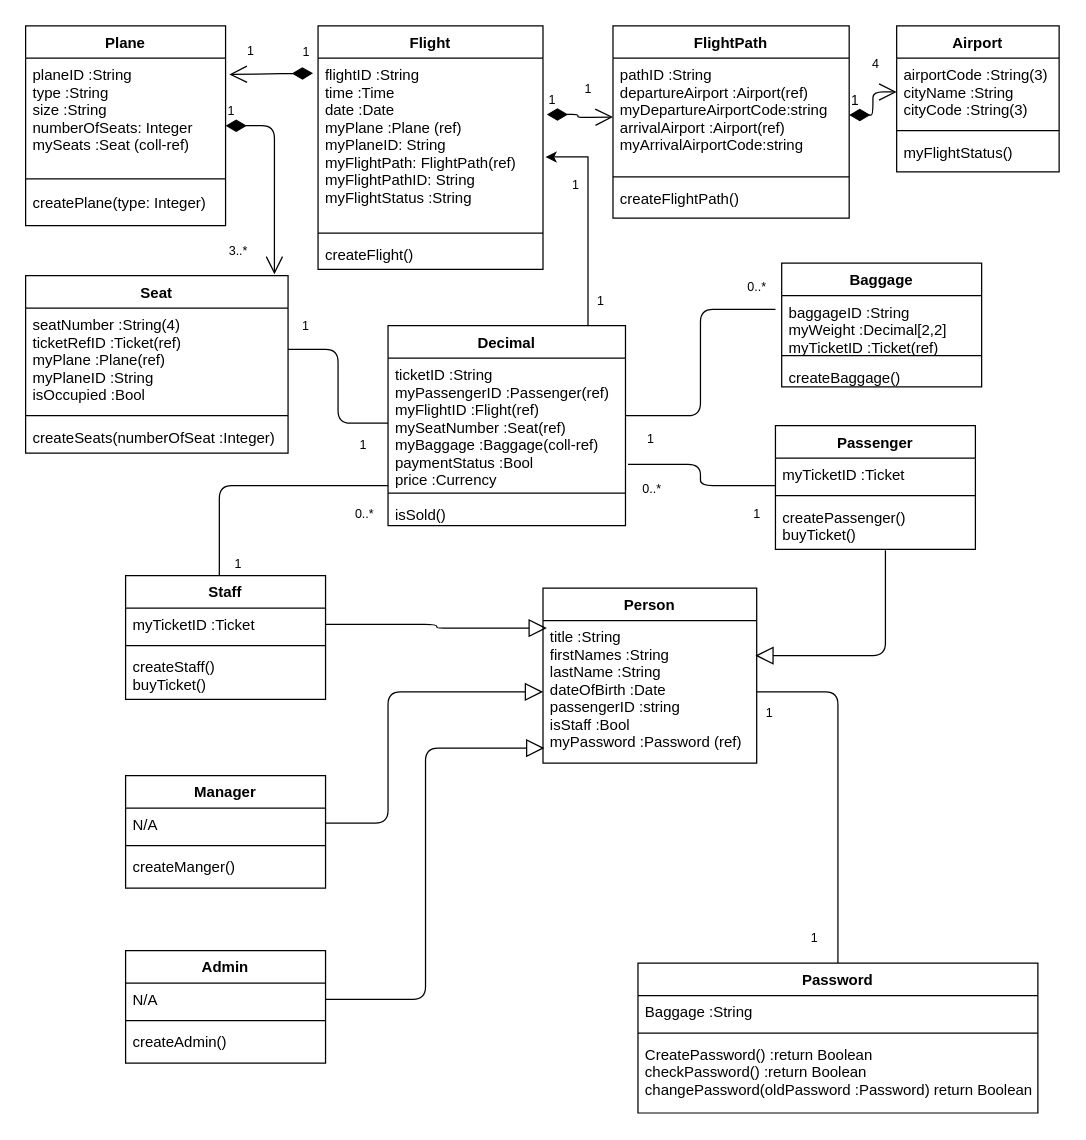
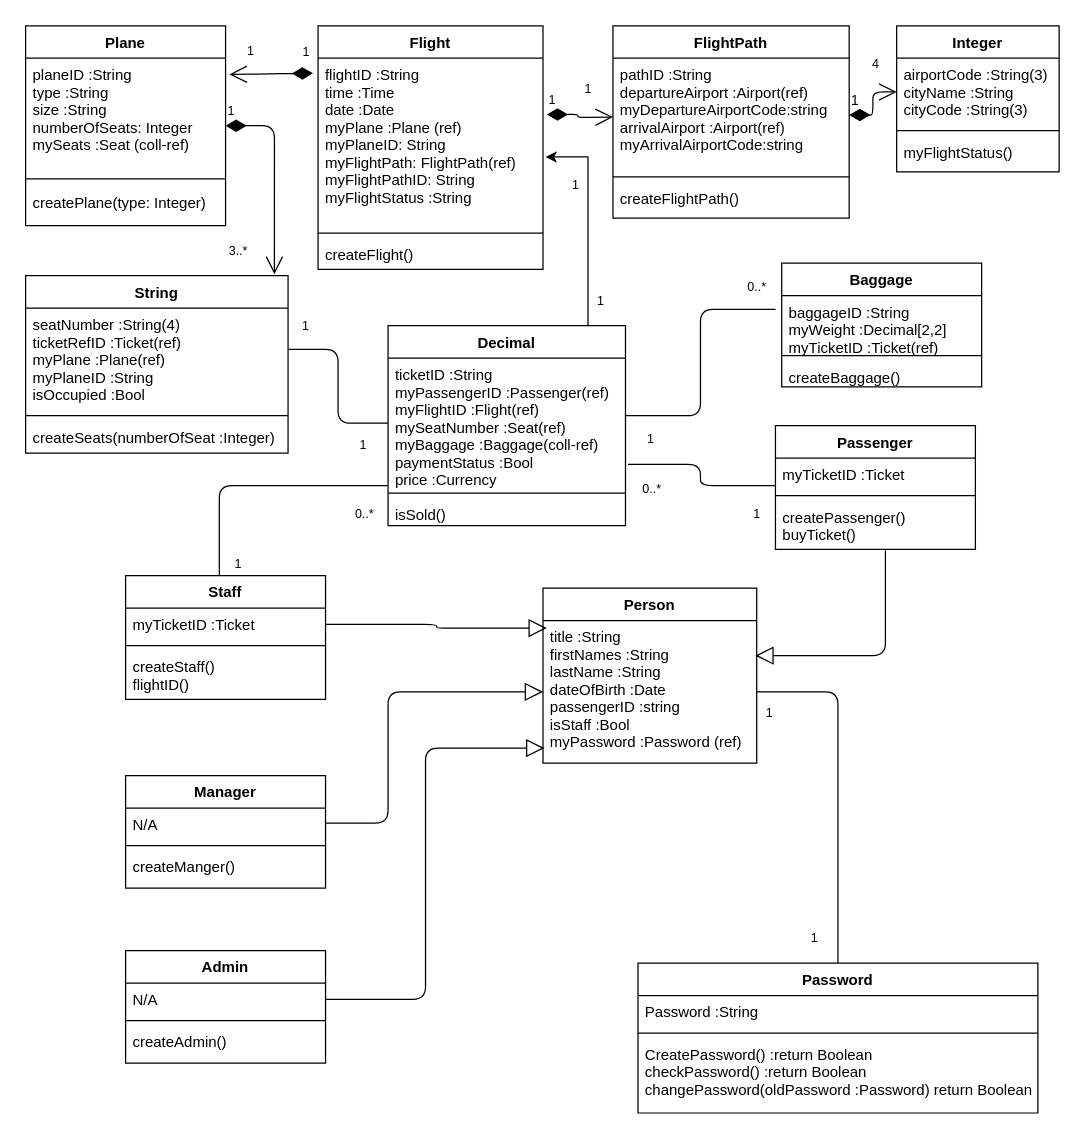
node "Airport": label "Airport" -> "Integer"
node "Seat": label "Seat" -> "String"
node "createStaff() buyTicket()": label "createStaff() buyTicket()" -> "createStaff() flightID()"
node "Baggage :String": label "Baggage :String" -> "Password :String"
